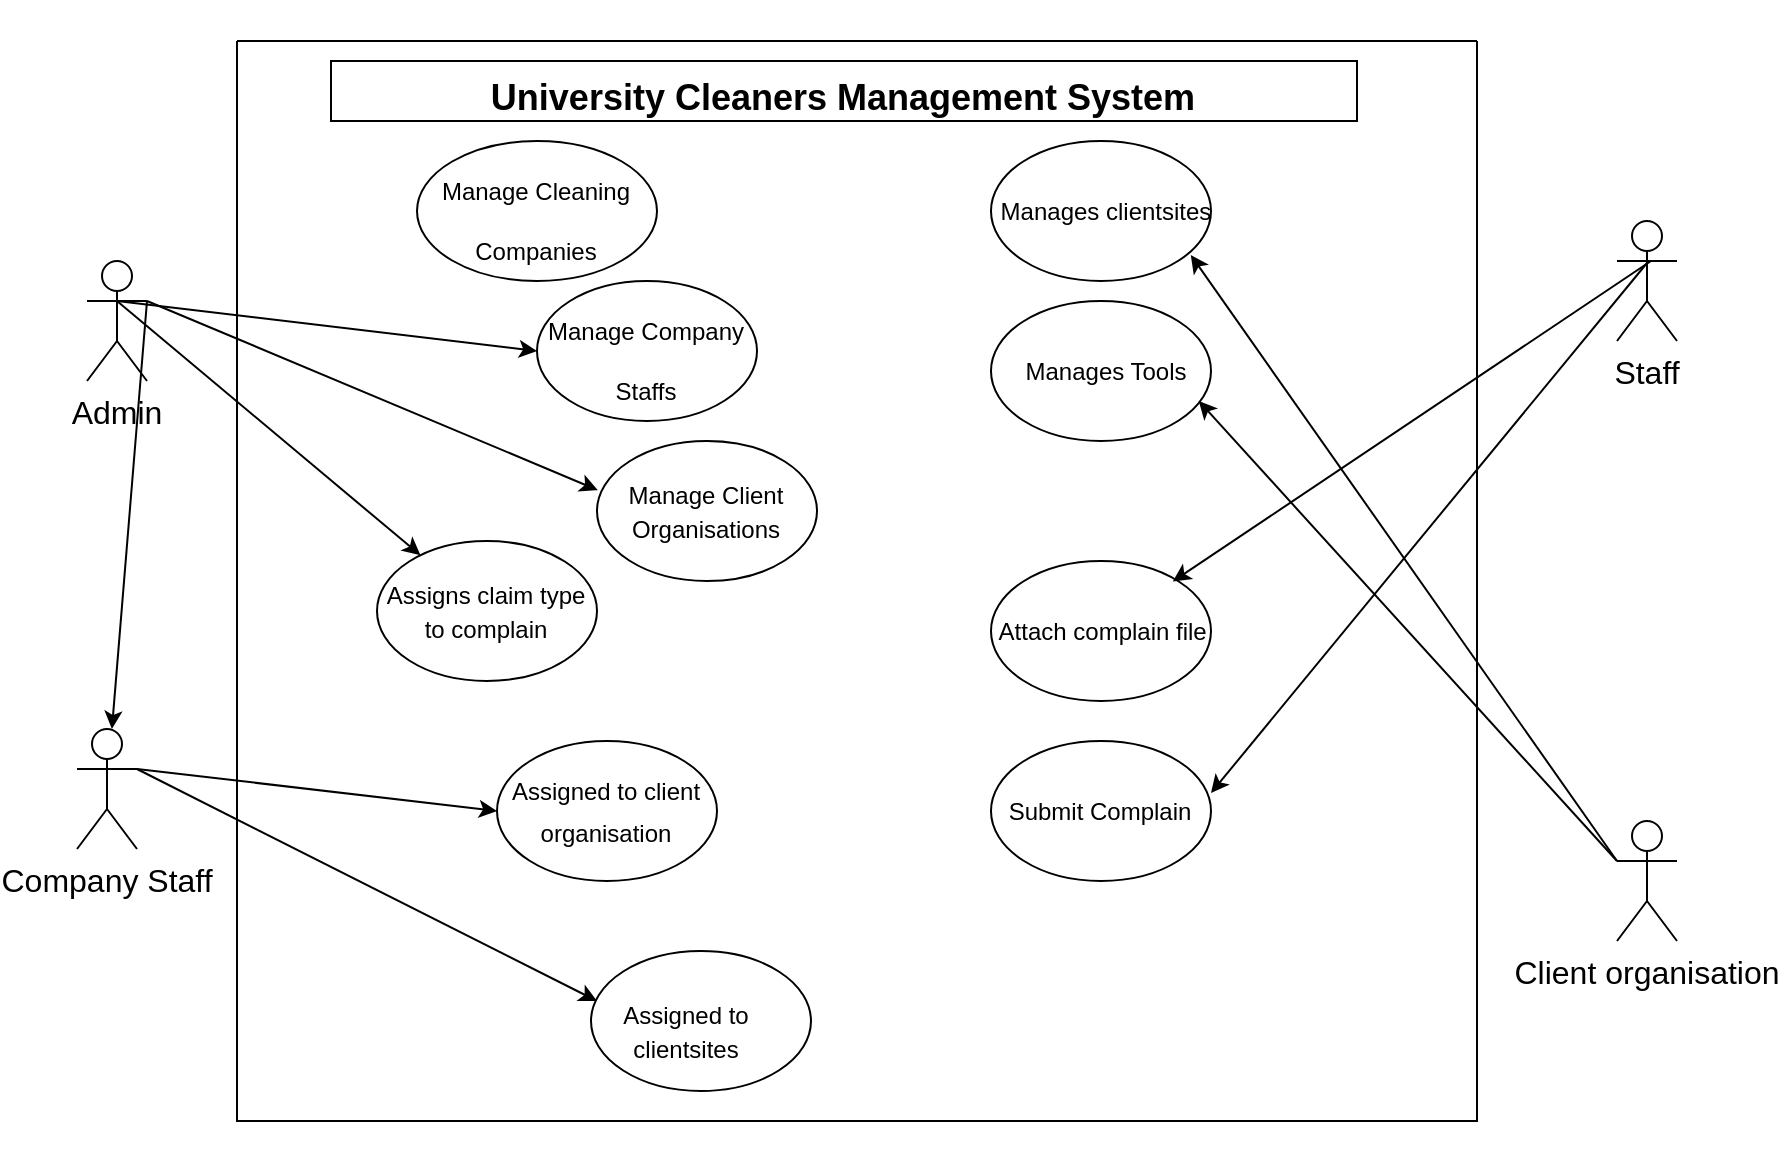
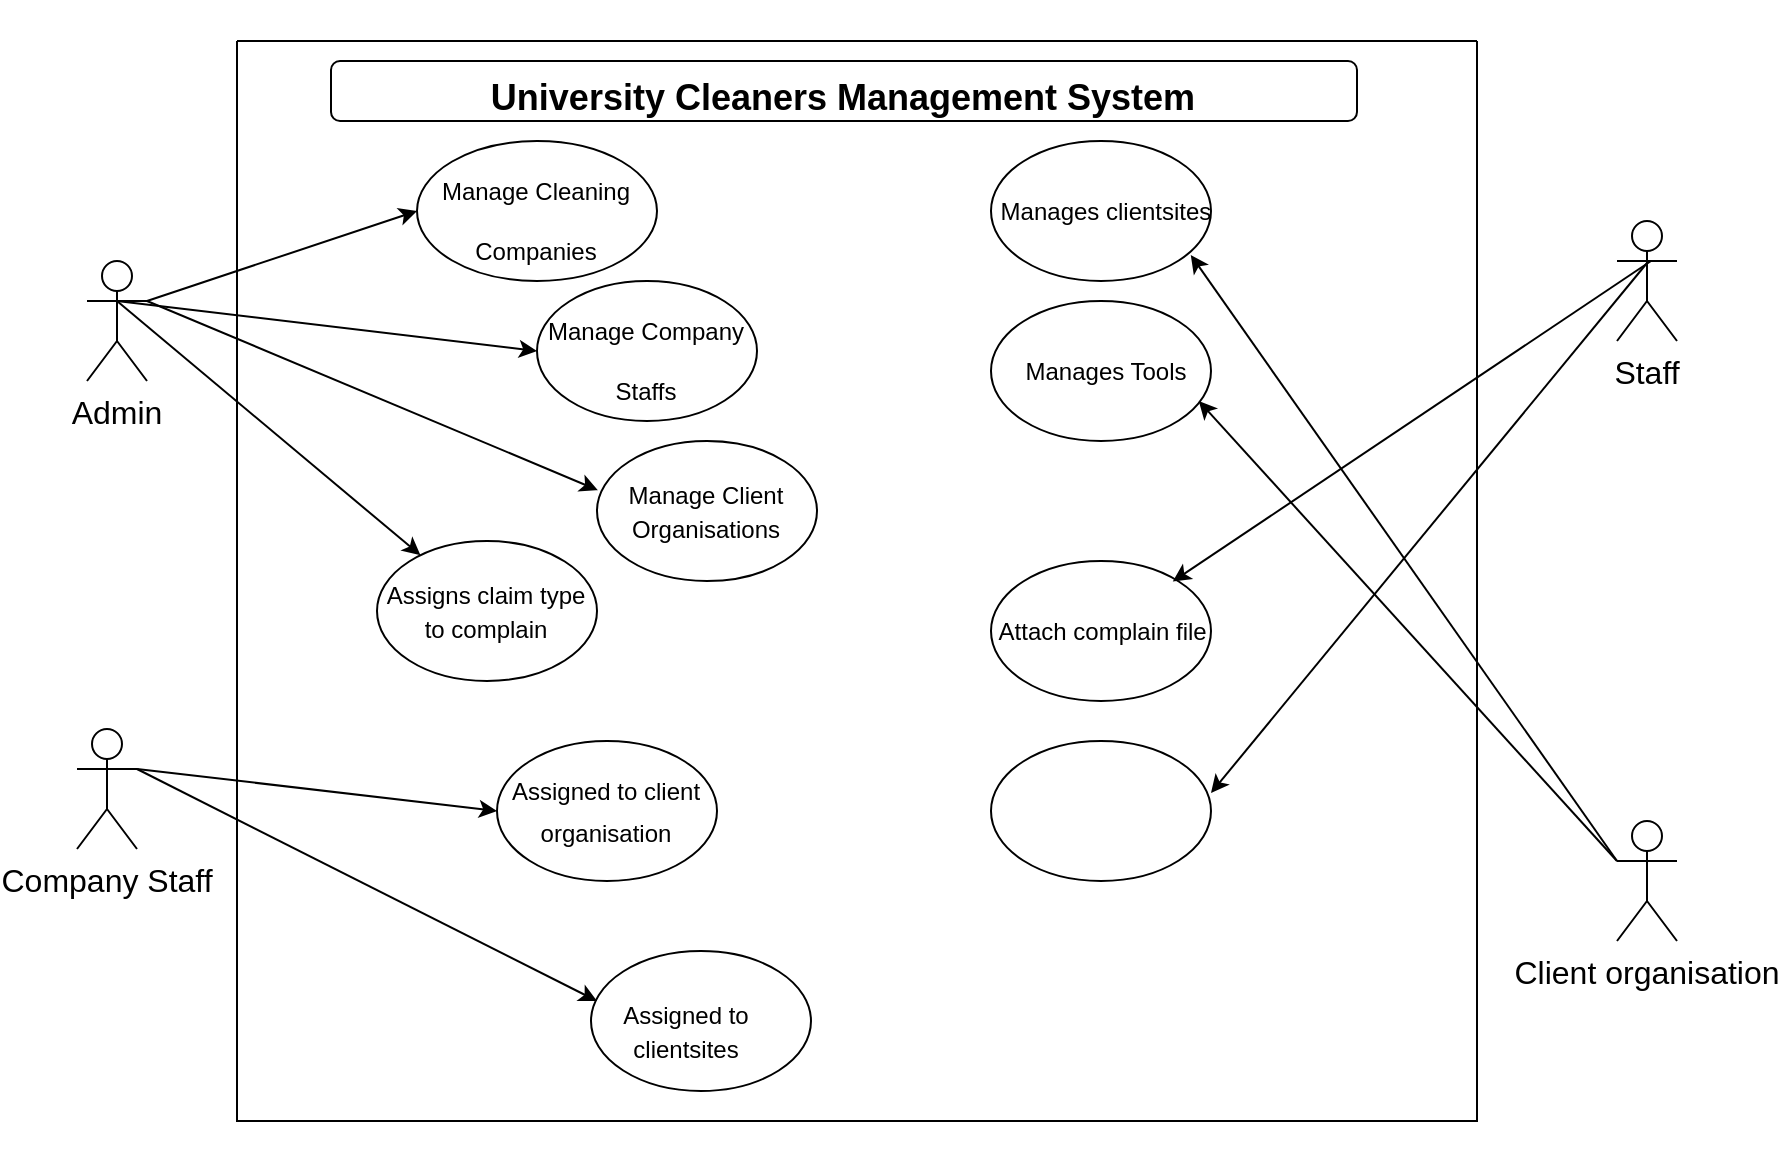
node "University Cleaners Management System": shape rectangle -> rounded rectangle
edge "Admin" -> "Company Staff": now "Admin" -> "Manage Cleaning Companies"
node "Submit Complain": removed
